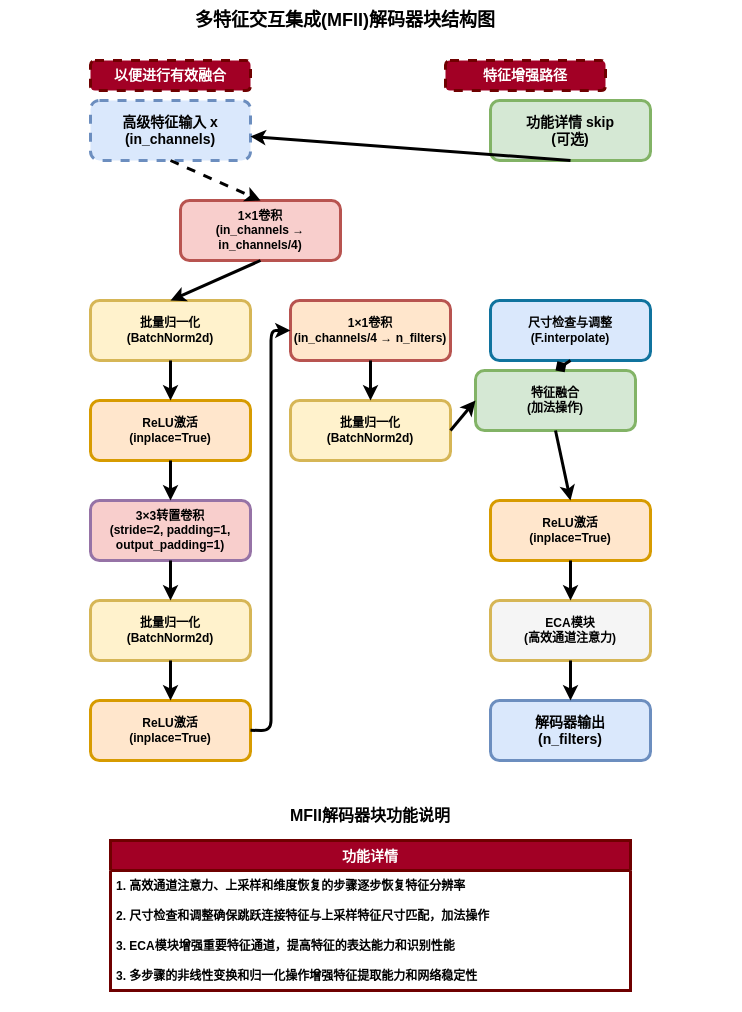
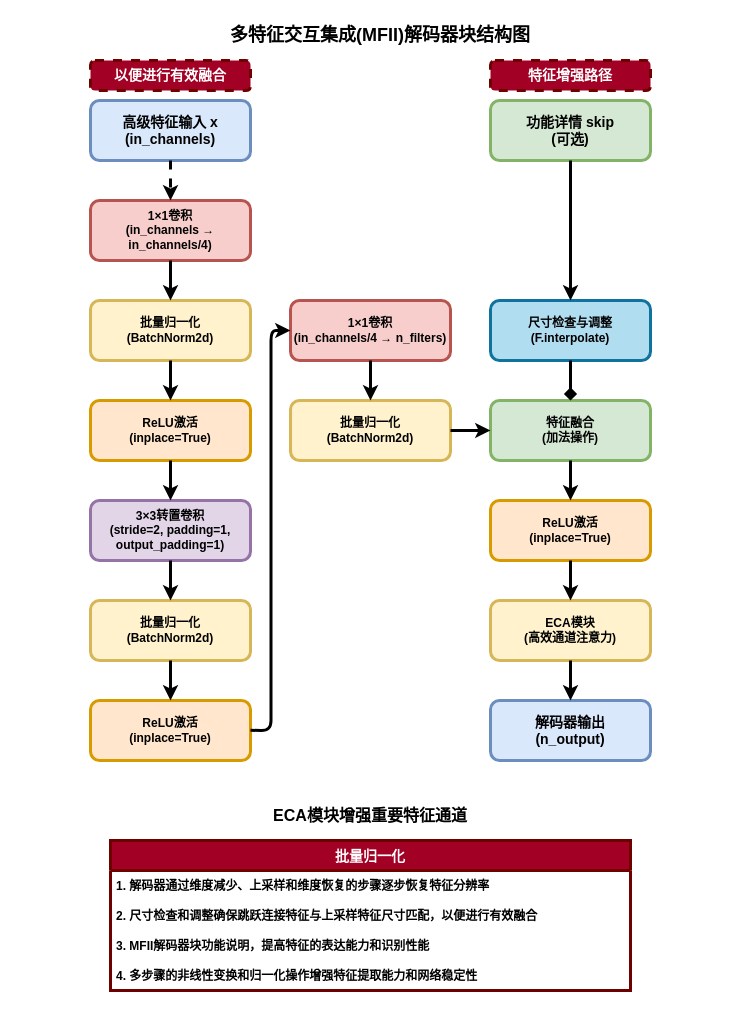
node "多特征交互集成(MFII)解码器块结构图": moved (346, 21) -> (381, 36)
node "特征增强路径": moved (526, 76) -> (571, 76)
node "高级特征输入 x (in_channels)": style dashed -> solid
edge "功能详情 skip (可选)" -> "高级特征输入 x (in_channels)": now "功能详情 skip (可选)" -> "尺寸检查与调整 (F.interpolate)"
node "1×1卷积 (in_channels → in_channels/4)": moved (261, 231) -> (171, 231)
node "1×1卷积 (in_channels/4 → n_filters)": fillcolor #ffe6cc -> #f8cecc
node "尺寸检查与调整 (F.interpolate)": fillcolor #dae8fc -> #b1ddf0
node "特征融合 (加法操作)": moved (556, 401) -> (571, 431)
node "3×3转置卷积 (stride=2, padding=1, output_padding=1)": fillcolor #f8cecc -> #e1d5e7
node "ECA模块 (高效通道注意力)": fillcolor #f5f5f5 -> #fff2cc
node "解码器输出 (n_filters)": label "解码器输出 (n_filters)" -> "解码器输出 (n_output)"
node "MFII解码器块功能说明": label "MFII解码器块功能说明" -> "ECA模块增强重要特征通道"
node "功能详情": label "功能详情" -> "批量归一化"
node "1. 高效通道注意力、上采样和维度恢复的步骤逐步恢复特征分辨率": label "1. 高效通道注意力、上采样和维度恢复的步骤逐步恢复特征分辨率" -> "1. 解码器通过维度减少、上采样和维度恢复的步骤逐步恢复特征分辨率"
node "2. 尺寸检查和调整确保跳跃连接特征与上采样特征尺寸匹配，加法操作": label "2. 尺寸检查和调整确保跳跃连接特征与上采样特征尺寸匹配，加法操作" -> "2. 尺寸检查和调整确保跳跃连接特征与上采样特征尺寸匹配，以便进行有效融合"
node "3. ECA模块增强重要特征通道，提高特征的表达能力和识别性能": label "3. ECA模块增强重要特征通道，提高特征的表达能力和识别性能" -> "3. MFII解码器块功能说明，提高特征的表达能力和识别性能"
node "3. 多步骤的非线性变换和归一化操作增强特征提取能力和网络稳定性": label "3. 多步骤的非线性变换和归一化操作增强特征提取能力和网络稳定性" -> "4. 多步骤的非线性变换和归一化操作增强特征提取能力和网络稳定性"
